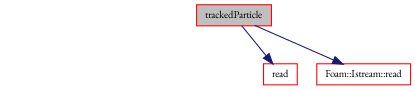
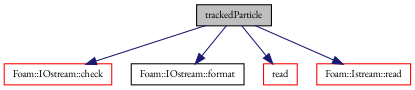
node "trackedParticle": color red -> black
node "Foam::IOstream::check": added
node "Foam::IOstream::format": added
